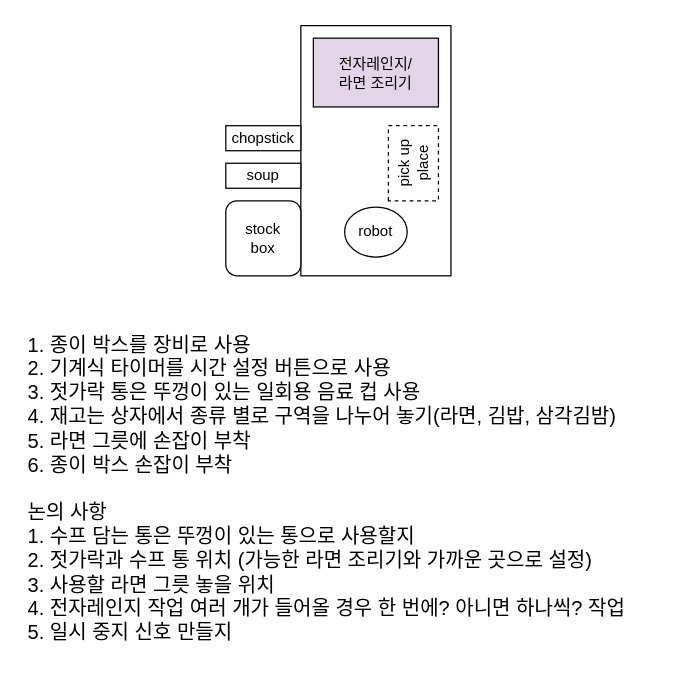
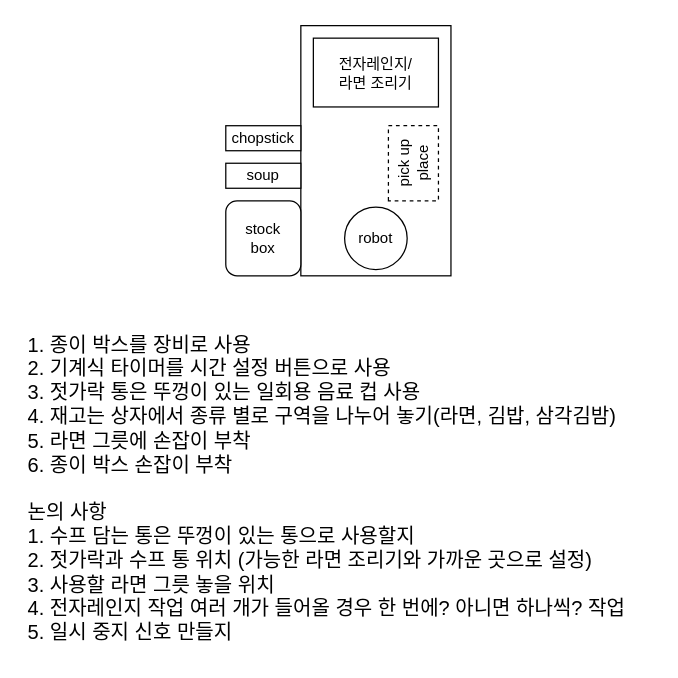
node "전자레인지/ 라면 조리기": fillcolor #e1d5e7 -> #ffffff
node "robot": size 63x50 -> 63x63
